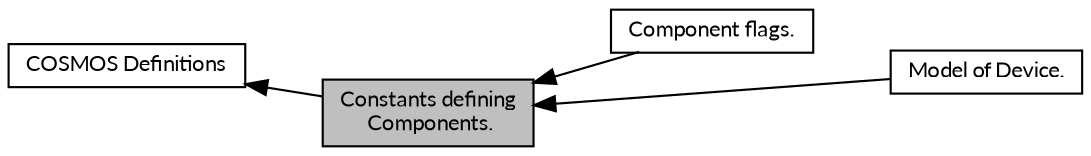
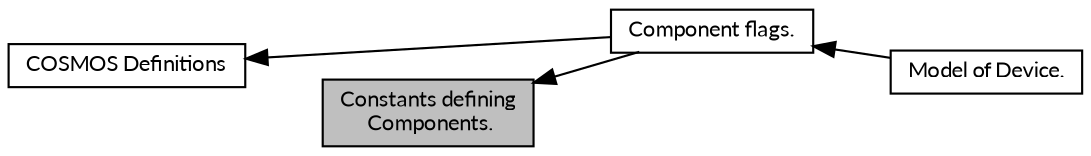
edge "Model of Device." -> "Constants defining Components.": now "Model of Device." -> "Component flags."
edge "Constants defining Components." -> "COSMOS Definitions": now "Component flags." -> "COSMOS Definitions"
